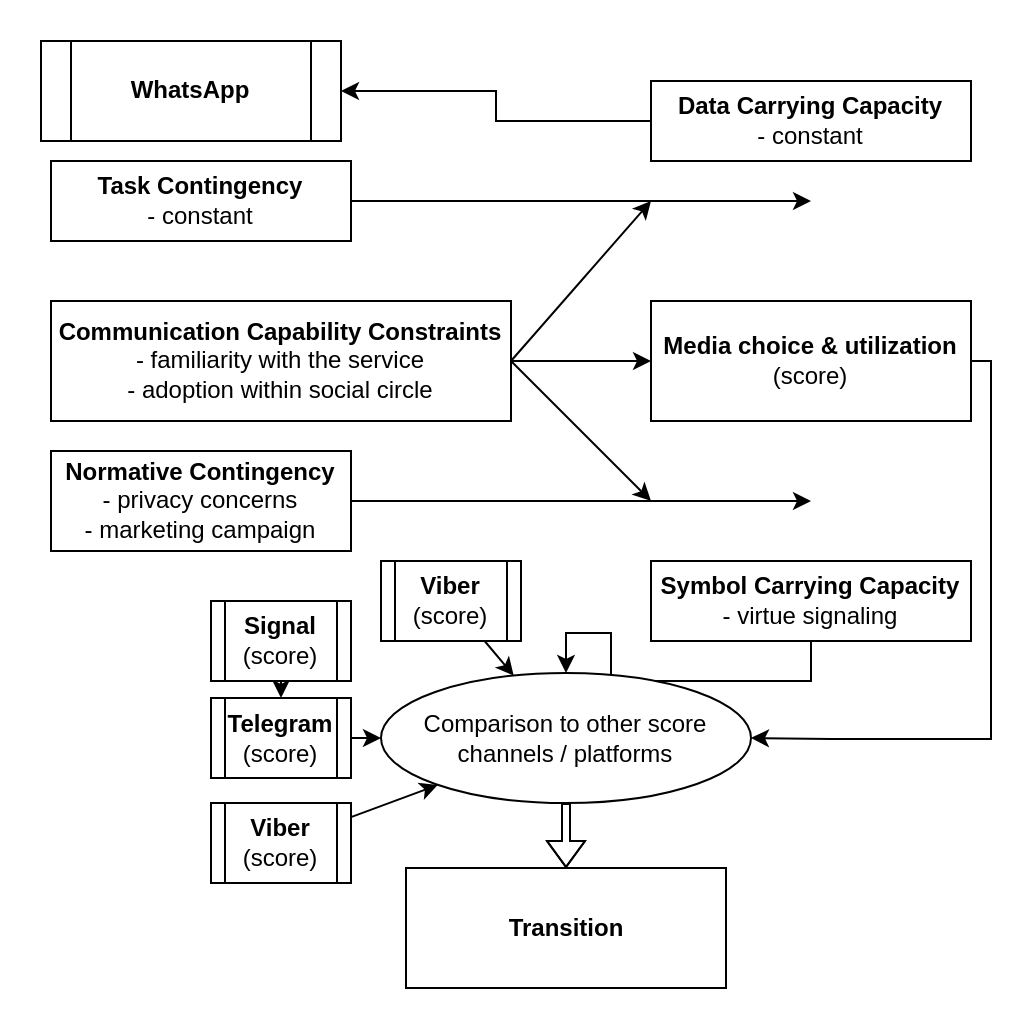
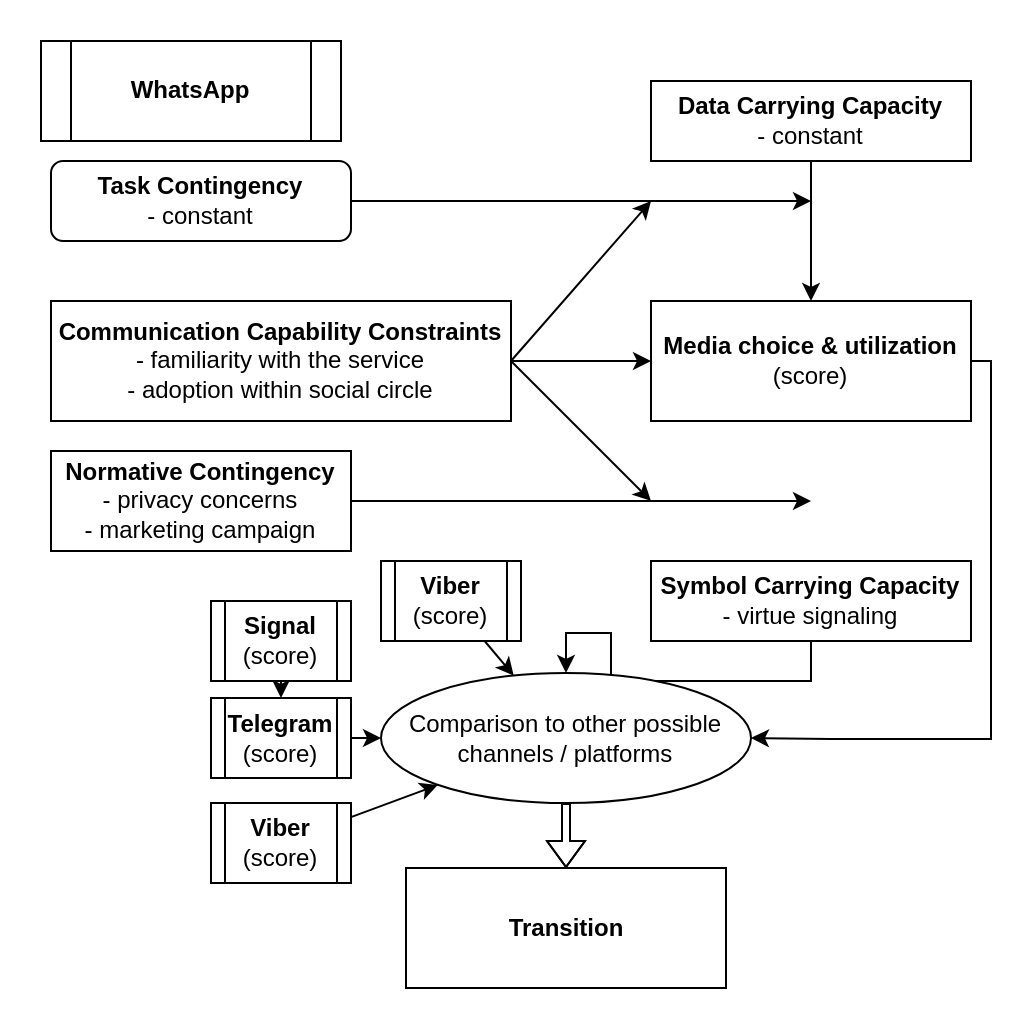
edge "Data Carrying Capacity - constant" -> "WhatsApp": now "Data Carrying Capacity - constant" -> "Media choice & utilization (score)"
node "Task Contingency - constant": shape rectangle -> rounded rectangle
node "Comparison to other score channels / platforms": label "Comparison to other score channels / platforms" -> "Comparison to other possible channels / platforms"
